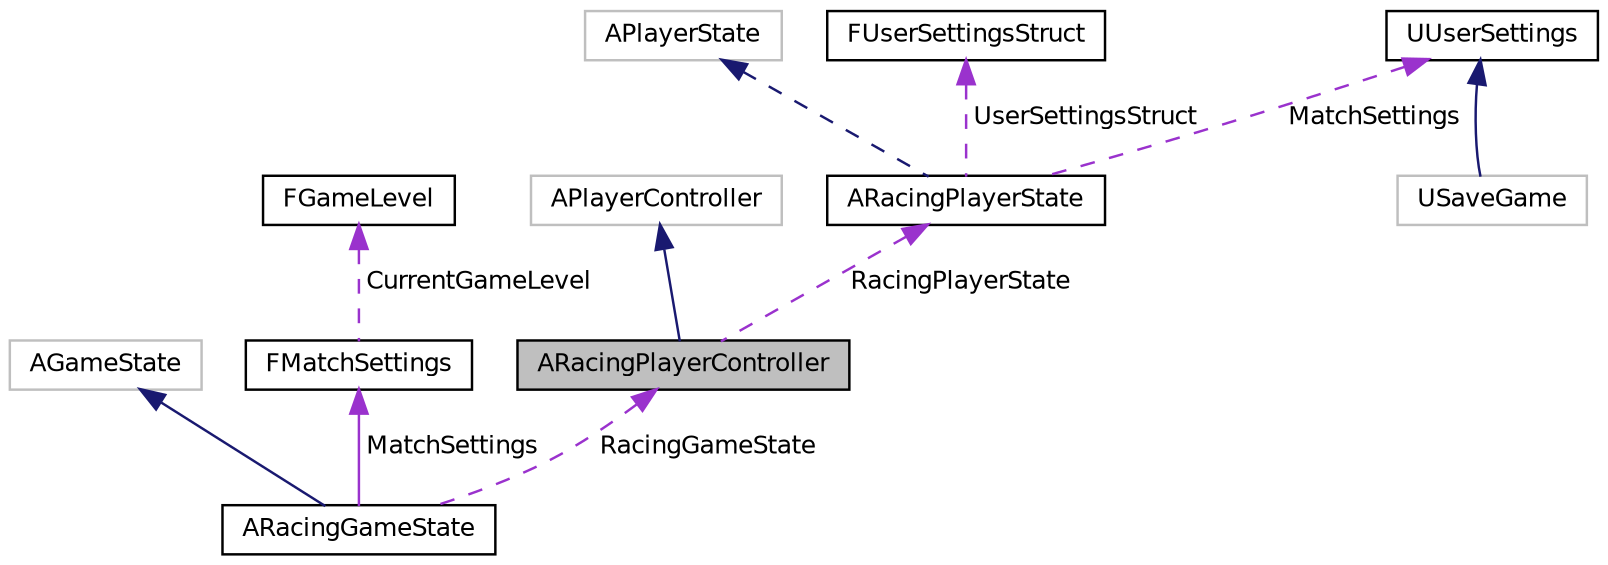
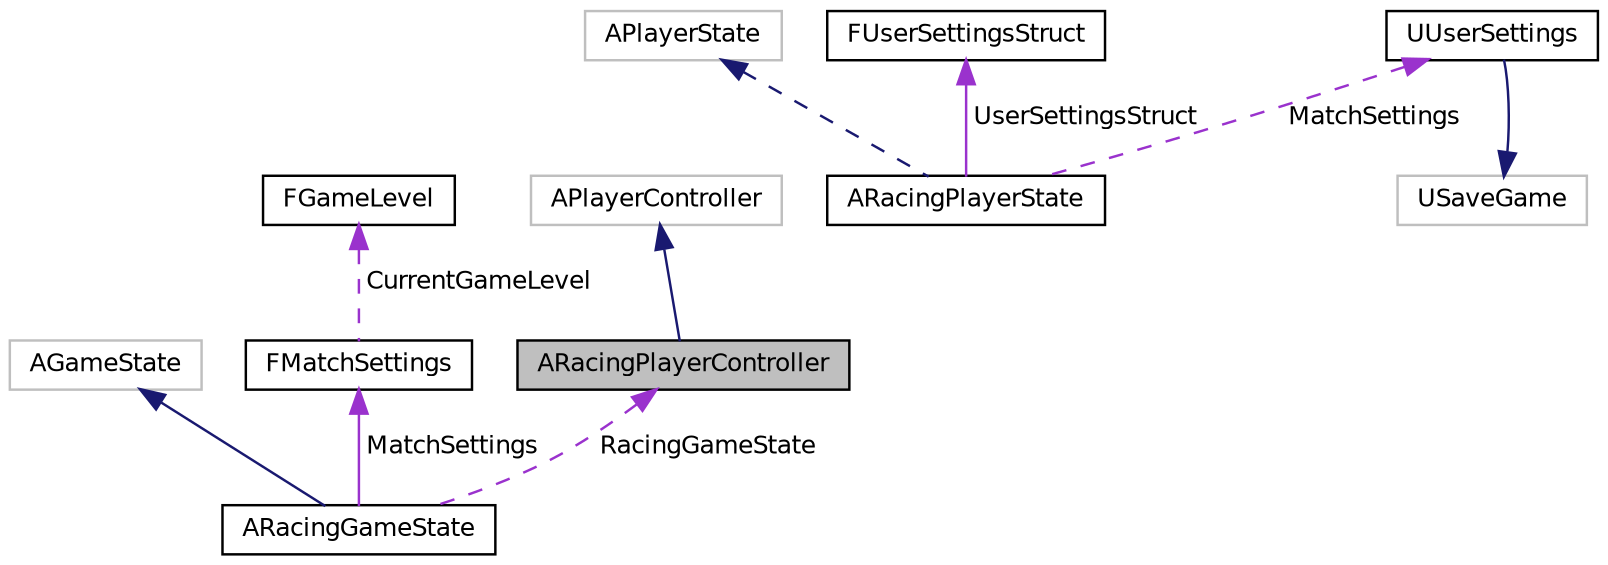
edge "ARacingPlayerState" -> "FUserSettingsStruct": style dashed -> solid
edge "USaveGame" -> "UUserSettings": reversed
edge "ARacingPlayerController" -> "ARacingPlayerState": removed, label "RacingPlayerState"
